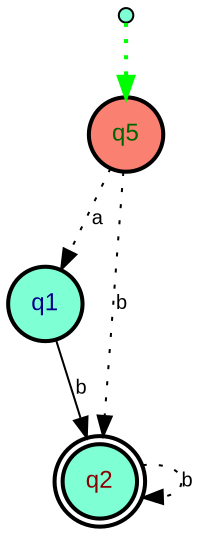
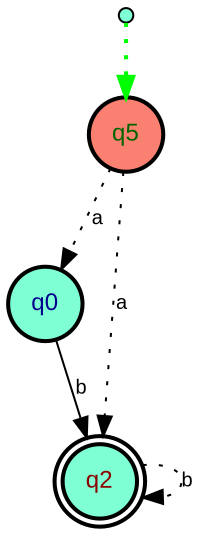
node "q1": label "q1" -> "q0"
edge "q5" -> "q2": label "b" -> "a"
